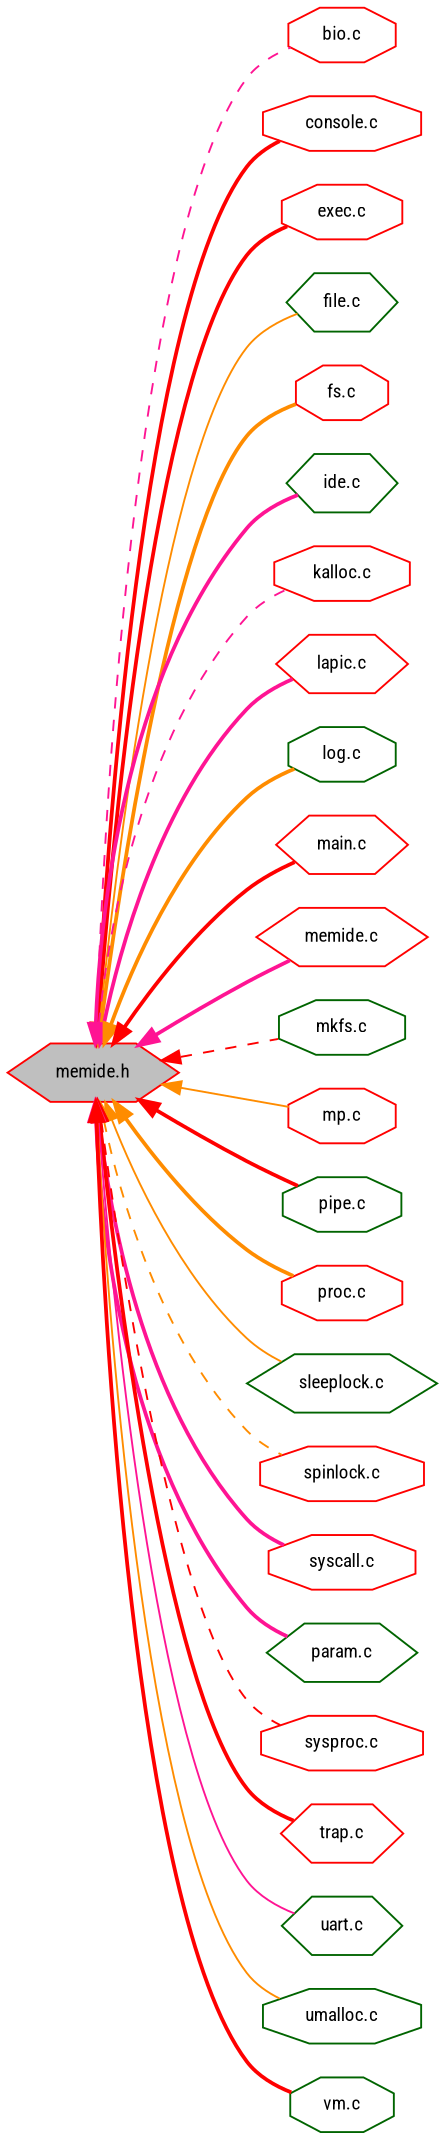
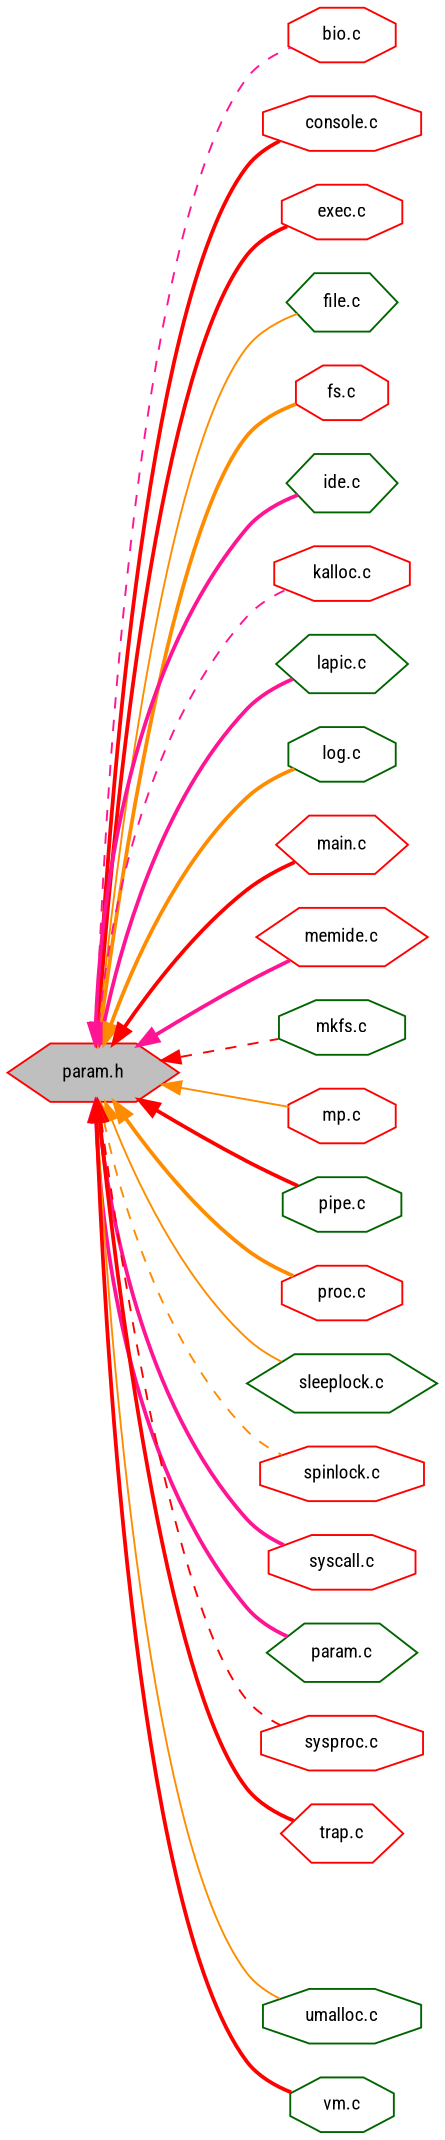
node "lapic.c": color red -> darkgreen
node "memide.h": label "memide.h" -> "param.h"
node "uart.c": removed
